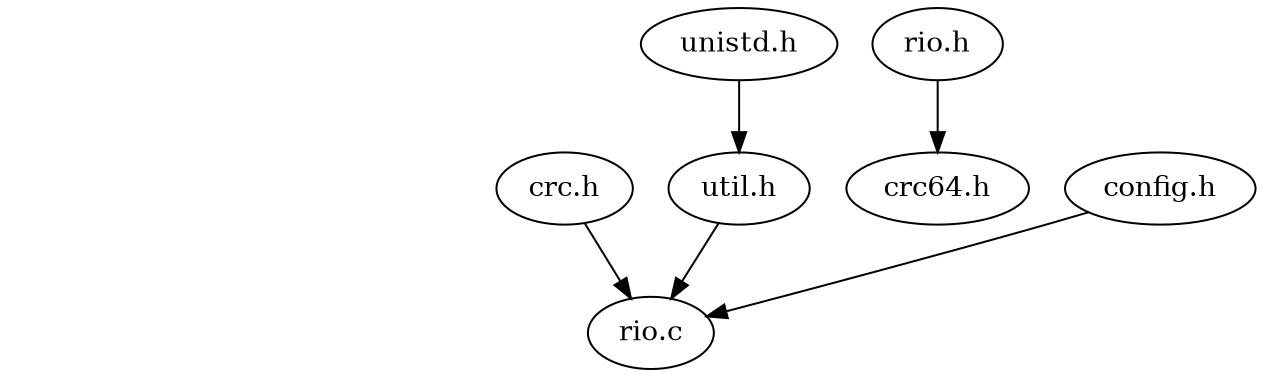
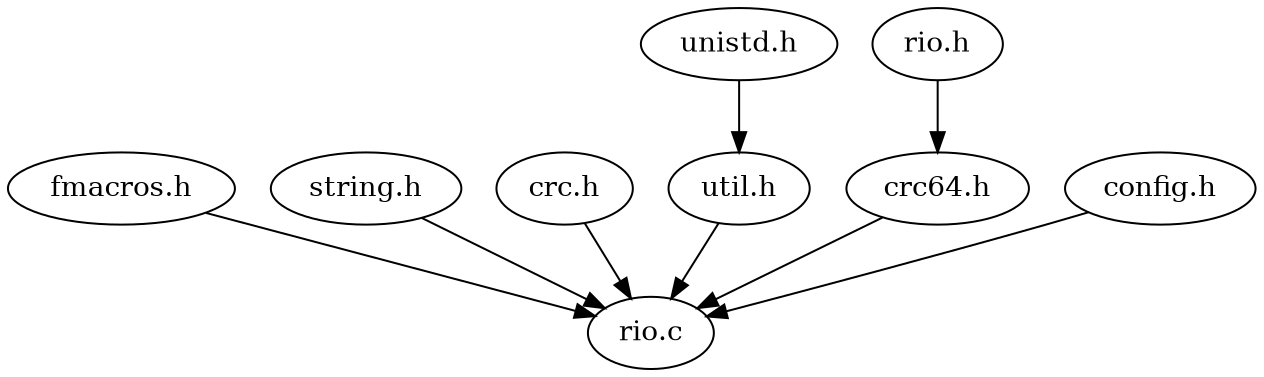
node "fmacros.h": added
node "string.h": added
edge "crc64.h" -> "rio.c": added
